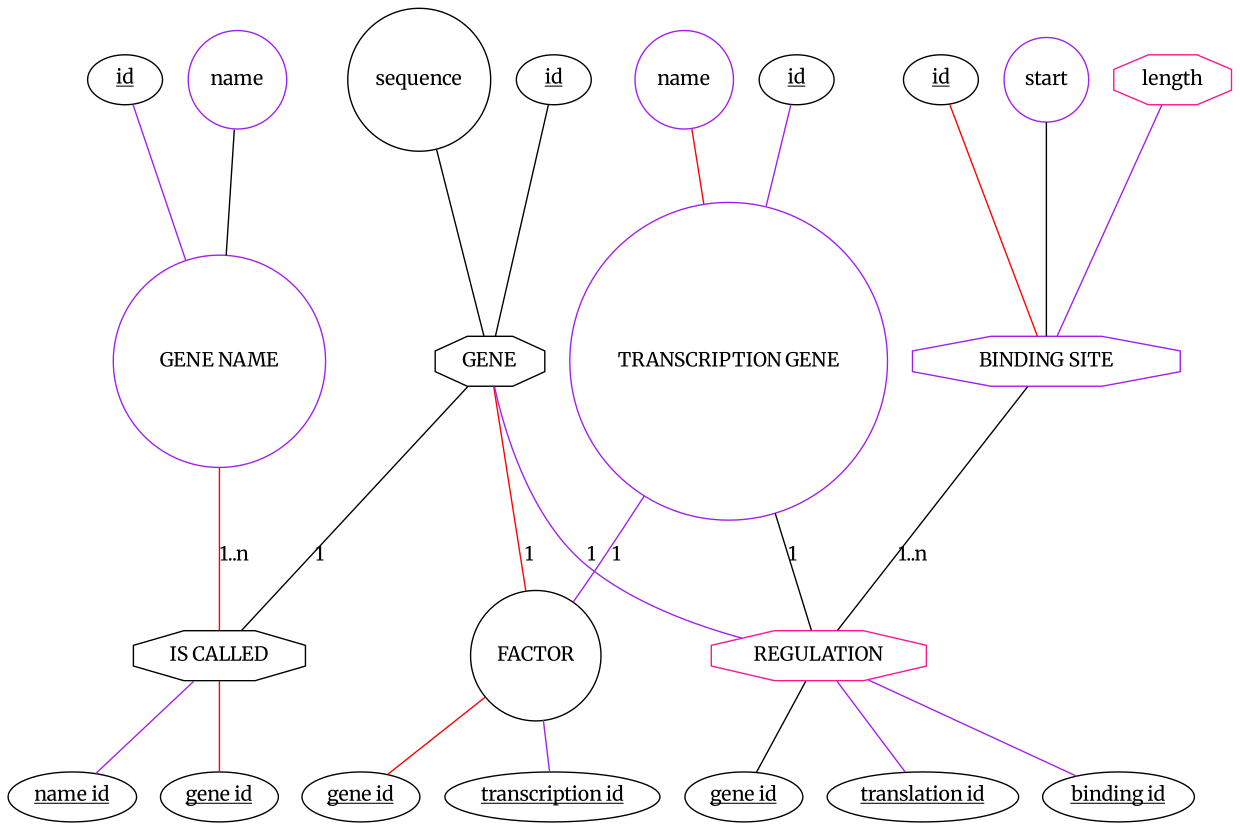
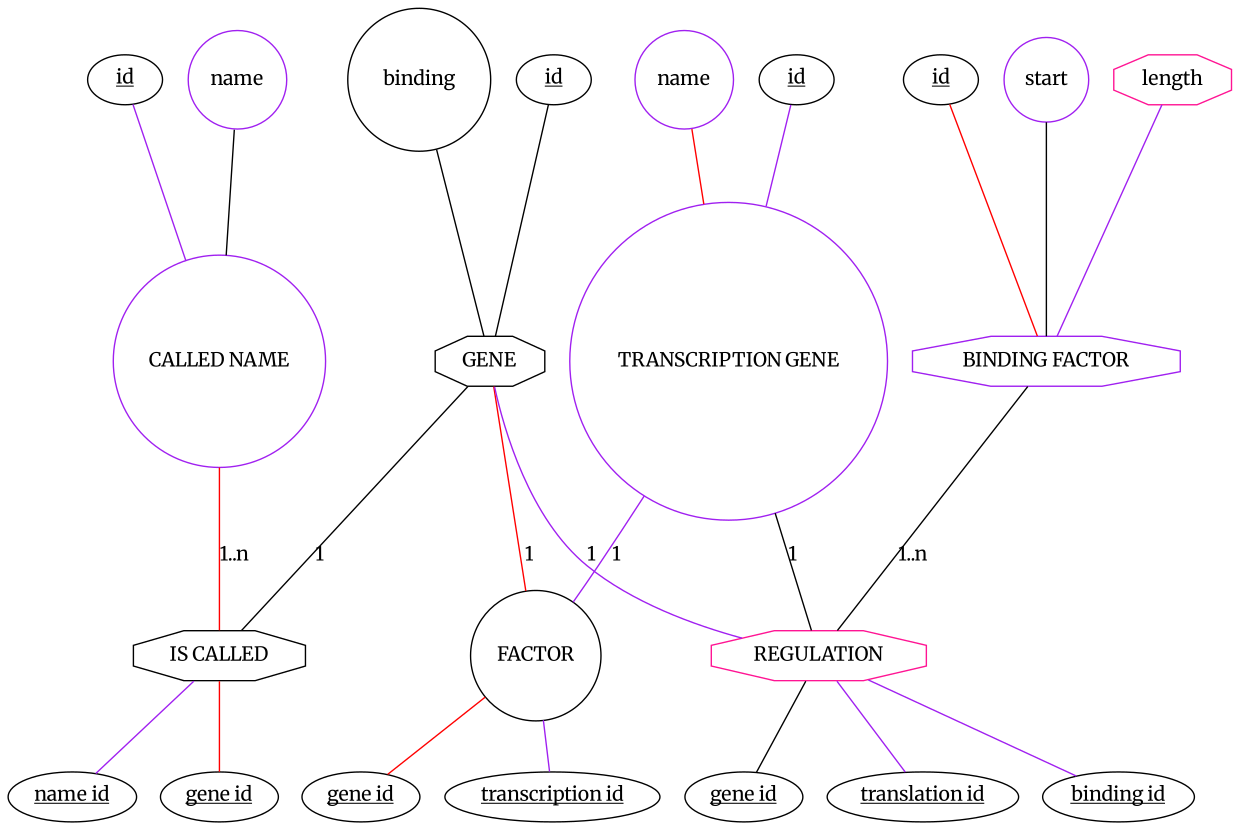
node "sequence": label "sequence" -> "binding"
node "GENE NAME": label "GENE NAME" -> "CALLED NAME"
node "BINDING SITE": label "BINDING SITE" -> "BINDING FACTOR"
